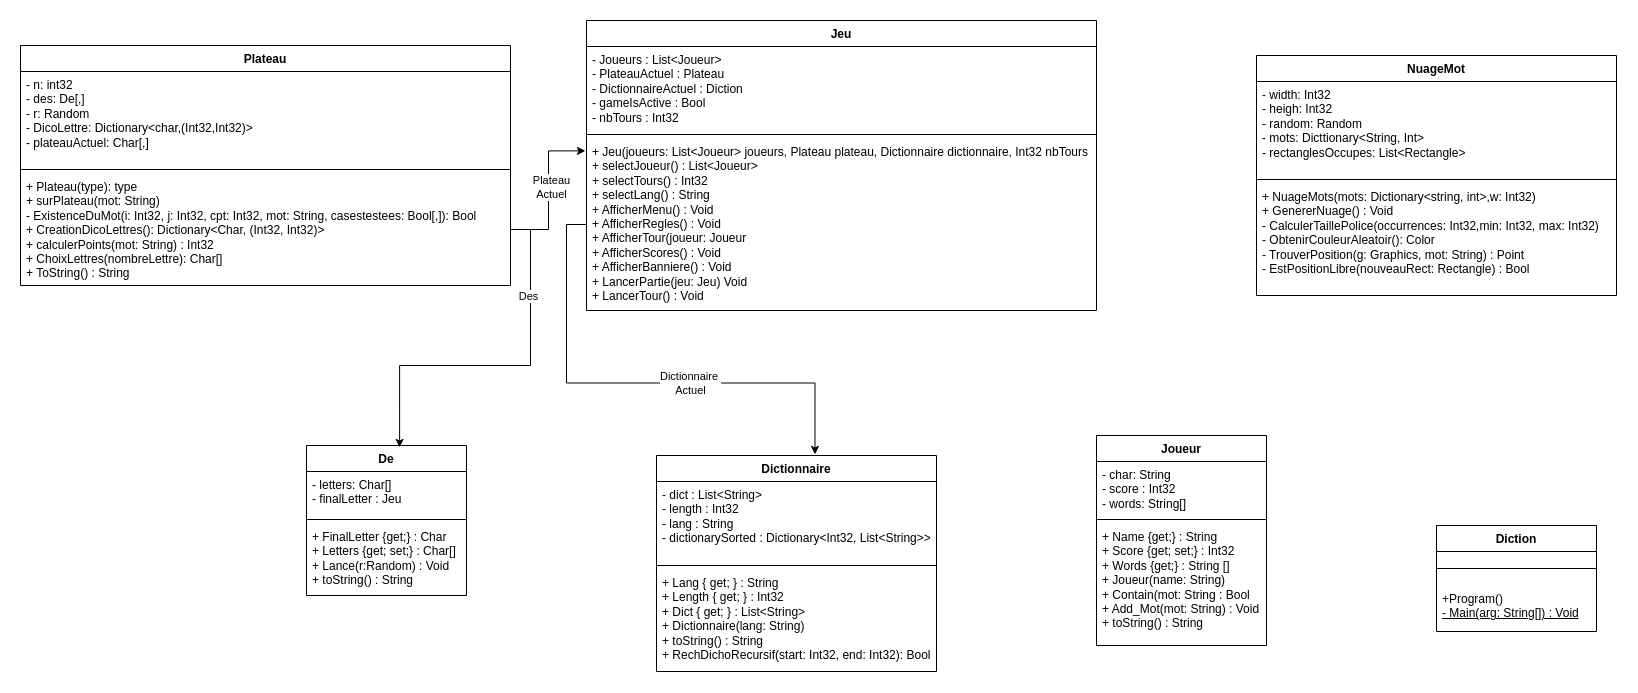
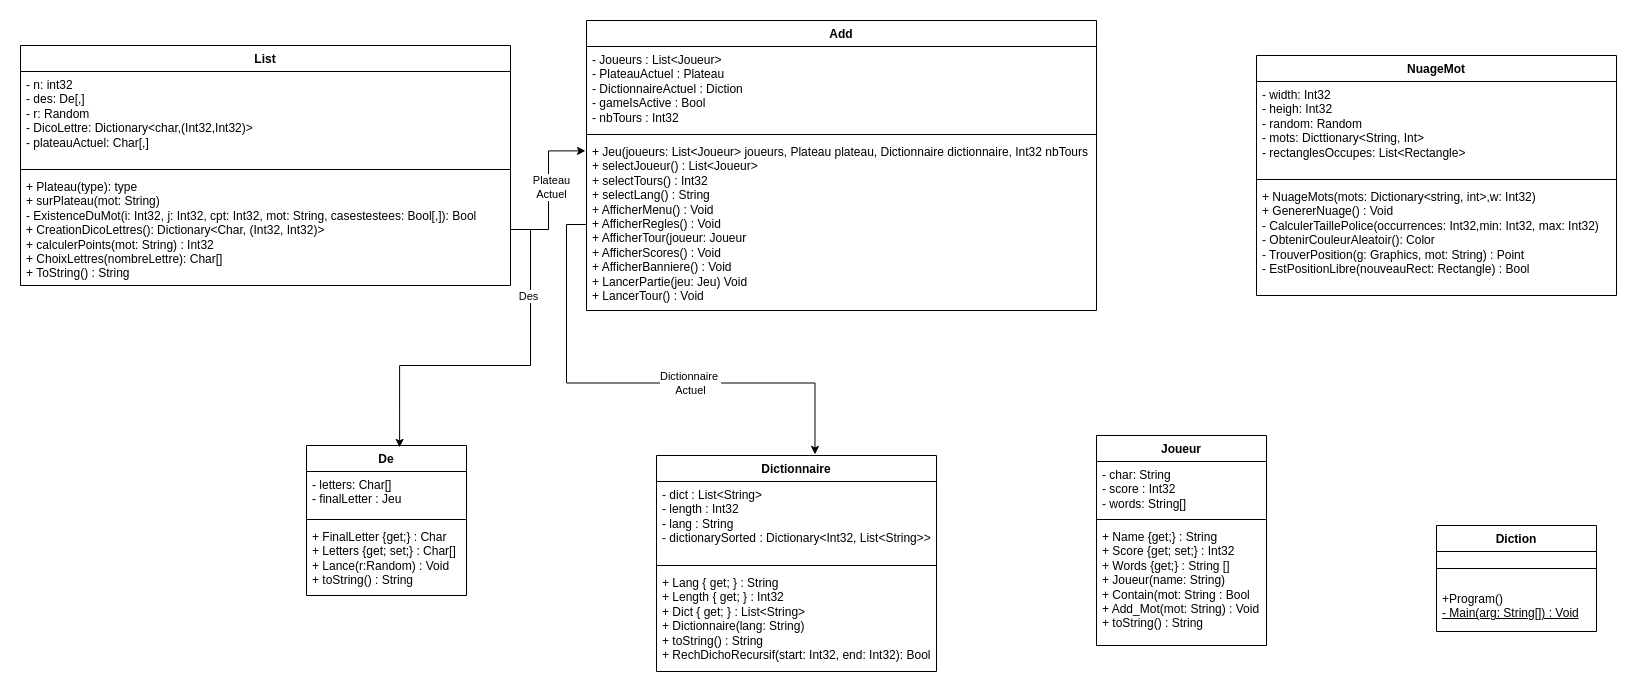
node "Jeu": label "Jeu" -> "Add"
node "Plateau": label "Plateau" -> "List"
